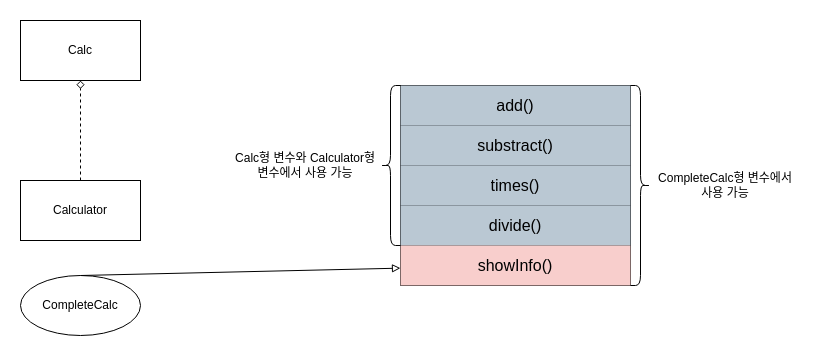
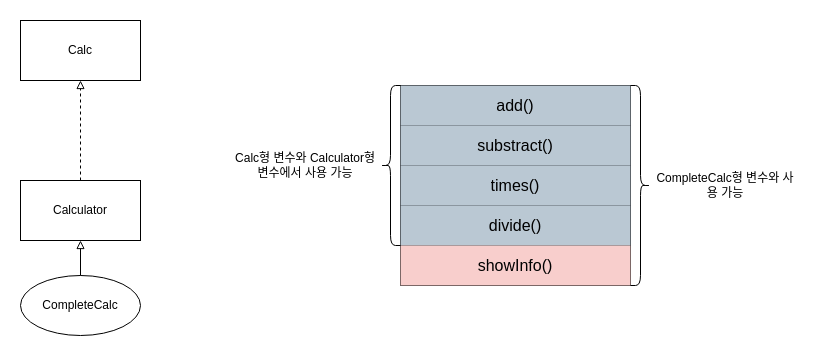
edge "Calculator" -> "Calc": arrowhead diamond -> block
node "CompleteCalc형 변수에서 사용 가능": label "CompleteCalc형 변수에서 사용 가능" -> "CompleteCalc형 변수와 사용 가능"
edge "CompleteCalc" -> "showInfo()": now "CompleteCalc" -> "Calculator"
